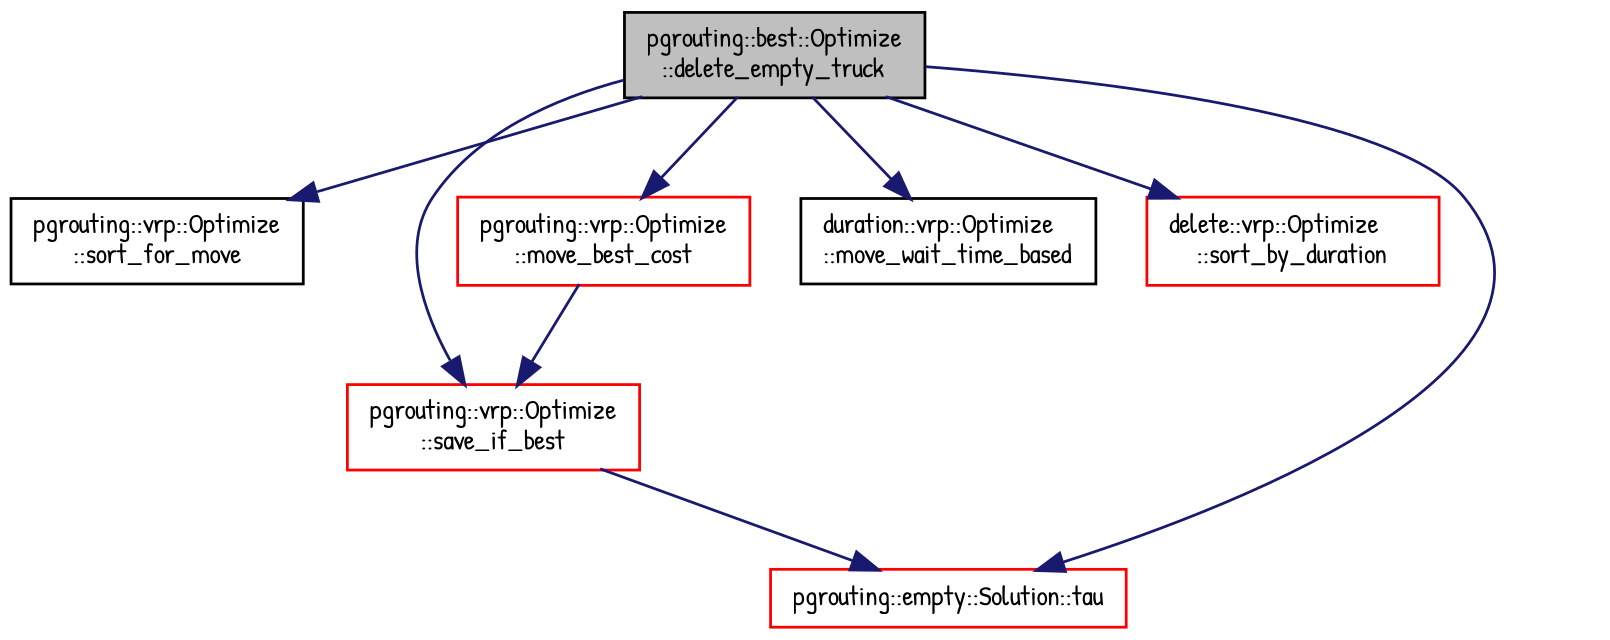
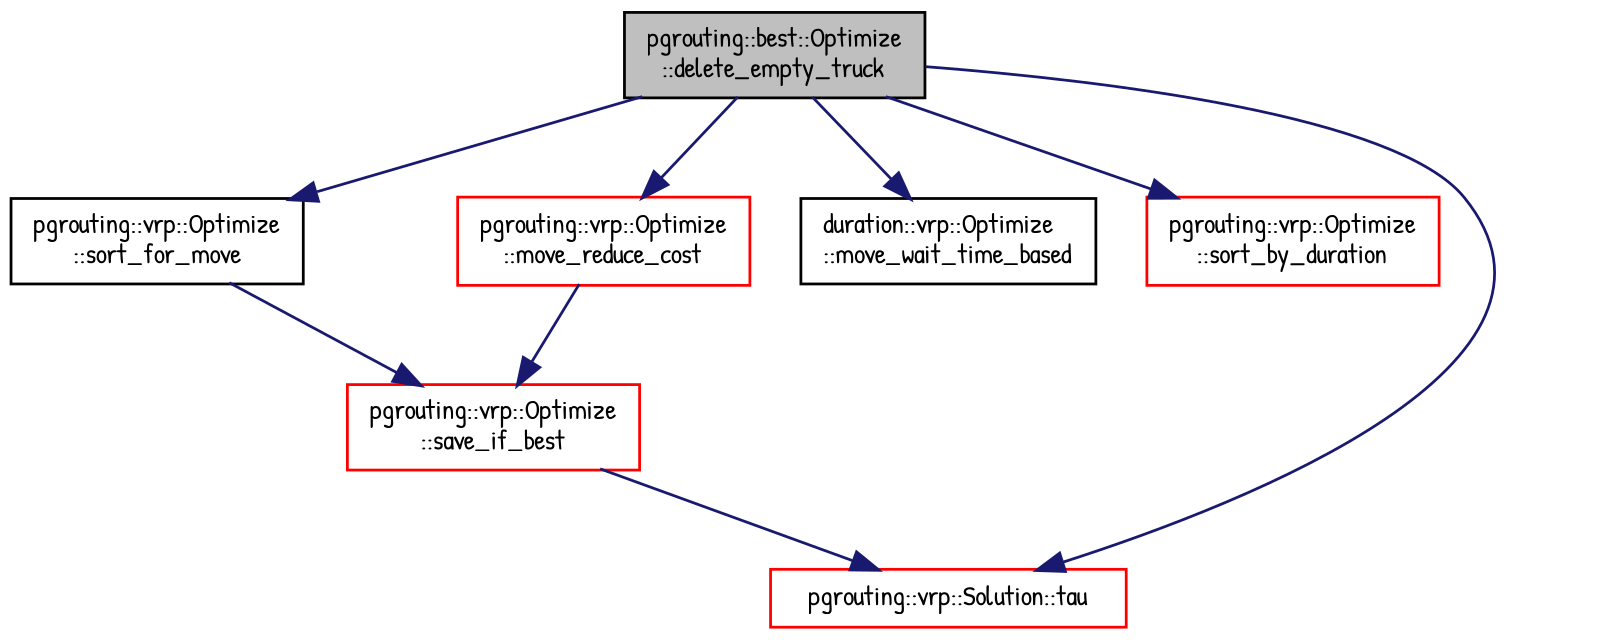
edge "pgrouting::best::Optimize ::delete_empty_truck" -> "pgrouting::vrp::Optimize ::save_if_best": now "pgrouting::vrp::Optimize ::sort_for_move" -> "pgrouting::vrp::Optimize ::save_if_best"
node "pgrouting::vrp::Optimize ::move_best_cost": label "pgrouting::vrp::Optimize ::move_best_cost" -> "pgrouting::vrp::Optimize ::move_reduce_cost"
node "delete::vrp::Optimize ::sort_by_duration": label "delete::vrp::Optimize ::sort_by_duration" -> "pgrouting::vrp::Optimize ::sort_by_duration"
node "pgrouting::empty::Solution::tau": label "pgrouting::empty::Solution::tau" -> "pgrouting::vrp::Solution::tau"
